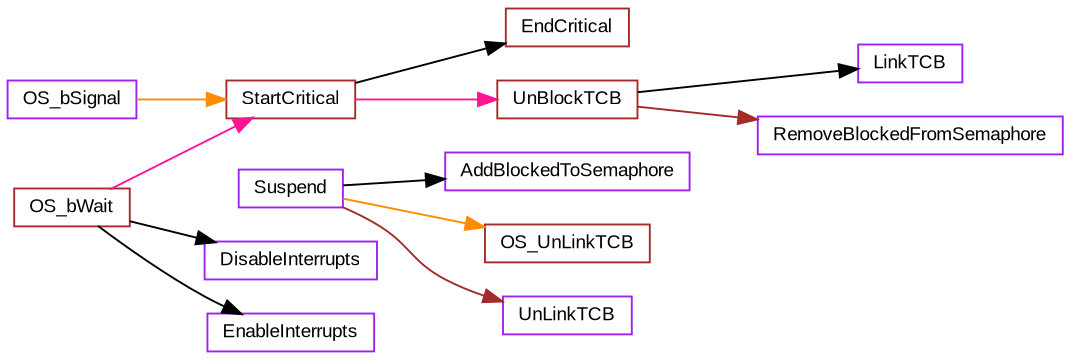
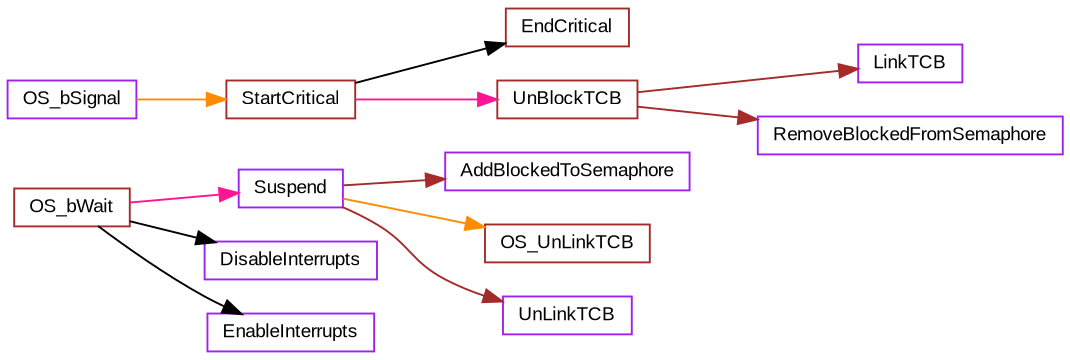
edge "UnBlockTCB" -> "LinkTCB": color black -> brown
edge "OS_bWait" -> "StartCritical": now "OS_bWait" -> "Suspend"
edge "Suspend" -> "AddBlockedToSemaphore": color black -> brown
